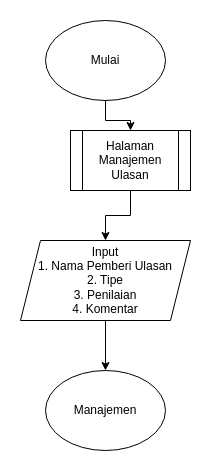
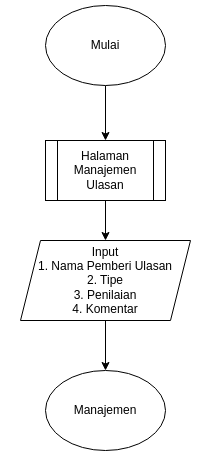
node "Mulai": moved (106, 61) -> (106, 46)
node "Halaman Manajemen Ulasan": moved (131, 161) -> (106, 171)
